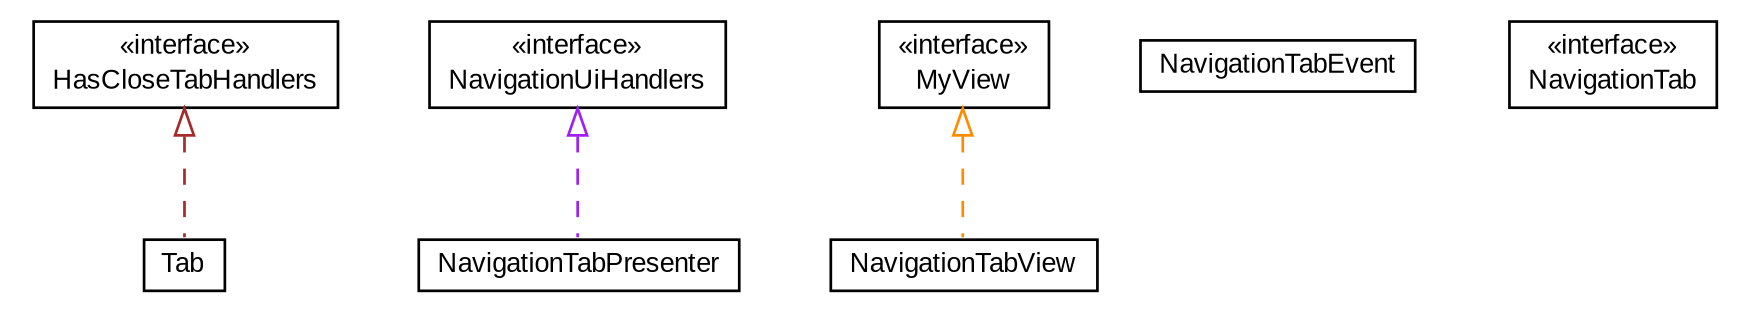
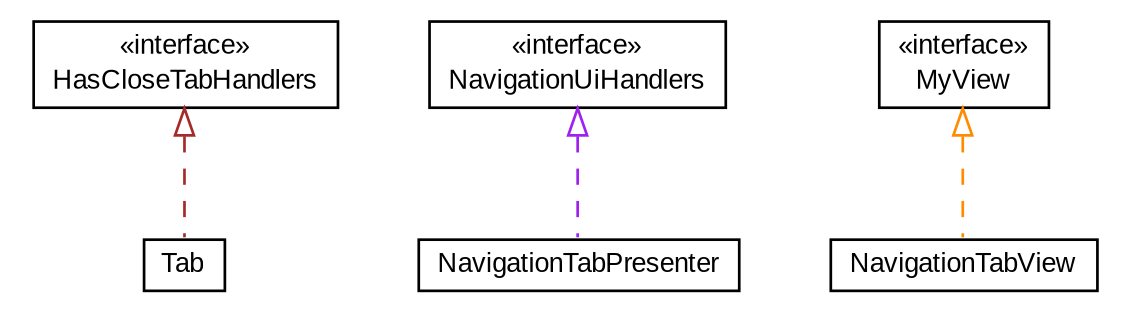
node "NavigationTabEvent": removed
node "NavigationTab": removed
